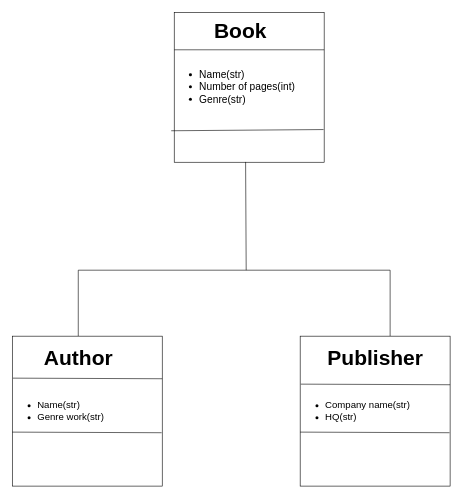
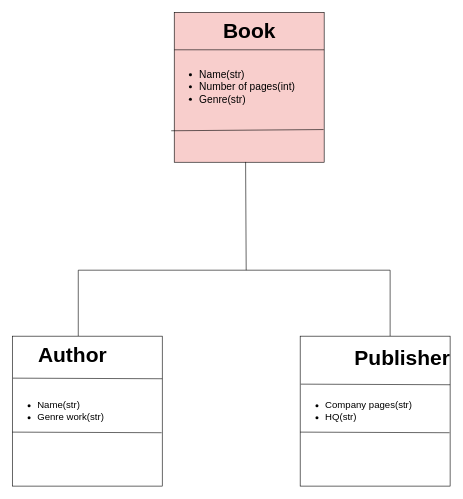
node "Book": moved (240, 30) -> (249, 30)
node "Name(str) Number of pages(int) Genre(str)": fillcolor #ffffff -> #f8cecc
node "Author": moved (78, 357) -> (72, 354)
node "Publisher": moved (375, 357) -> (402, 357)
node "Company name(str) HQ(str)": label "Company name(str) HQ(str)" -> "Company pages(str) HQ(str)"
